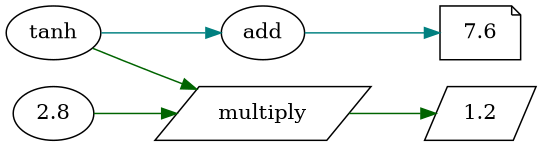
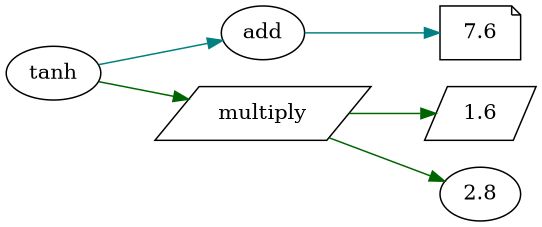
edge "2.8" -> "multiply": reversed
node "1.2": label "1.2" -> "1.6"
